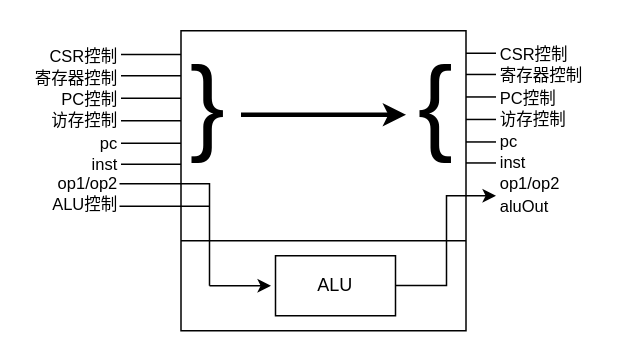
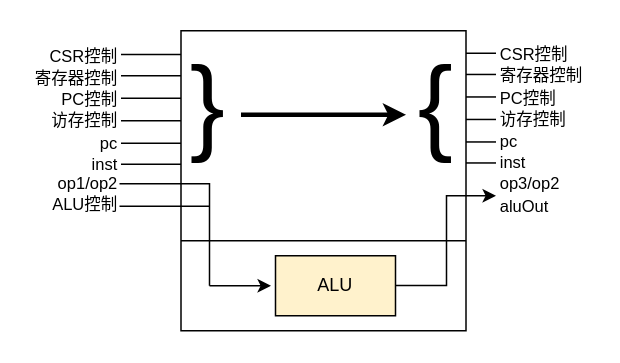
node "CSR控制 寄存器控制 PC控制 访存控制 pc inst op1/op2 aluOut": label "CSR控制 寄存器控制 PC控制 访存控制 pc inst op1/op2 aluOut" -> "CSR控制 寄存器控制 PC控制 访存控制 pc inst op3/op2 aluOut"
node "ALU": fillcolor #ffffff -> #fff2cc
